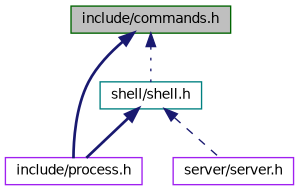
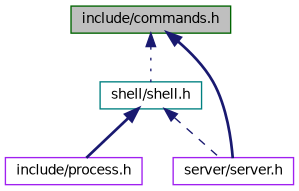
edge "include/process.h" -> "include/commands.h": now "server/server.h" -> "include/commands.h"
